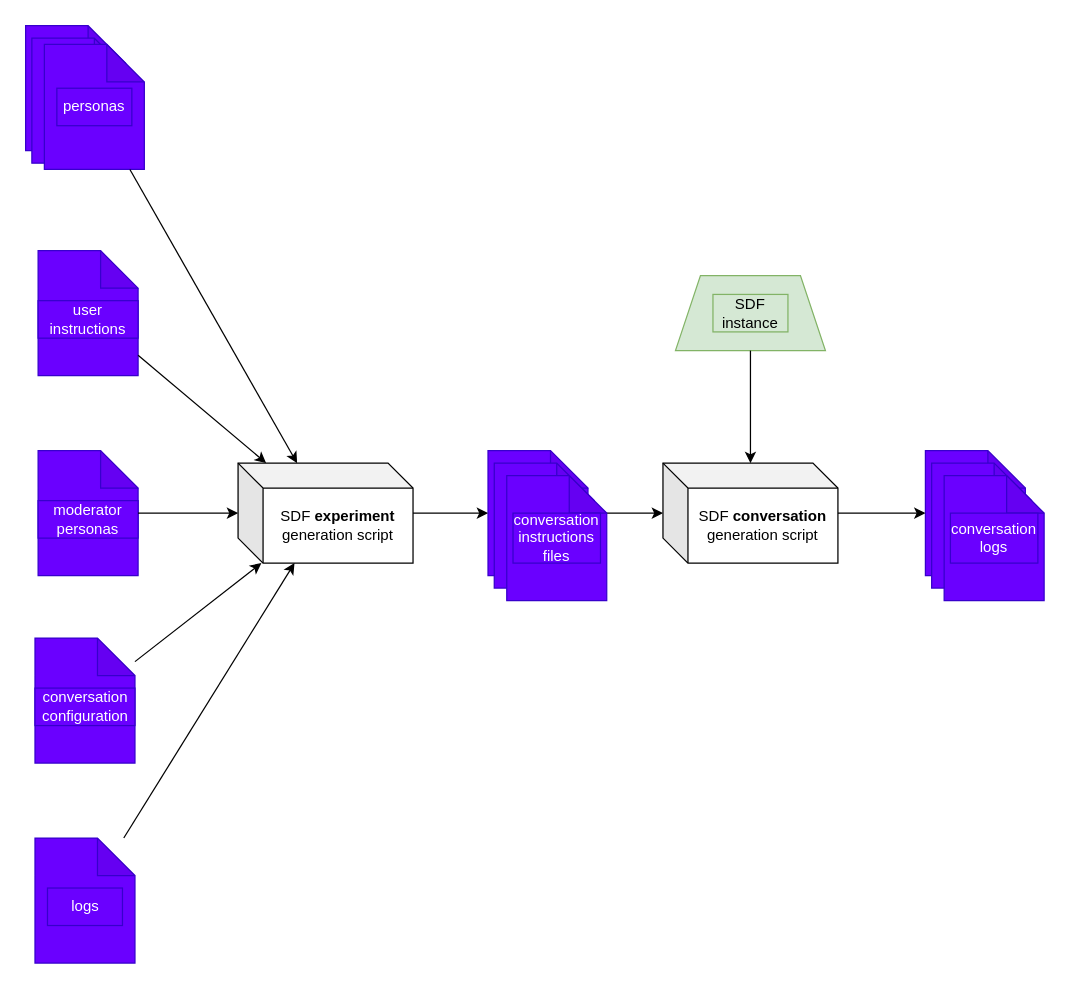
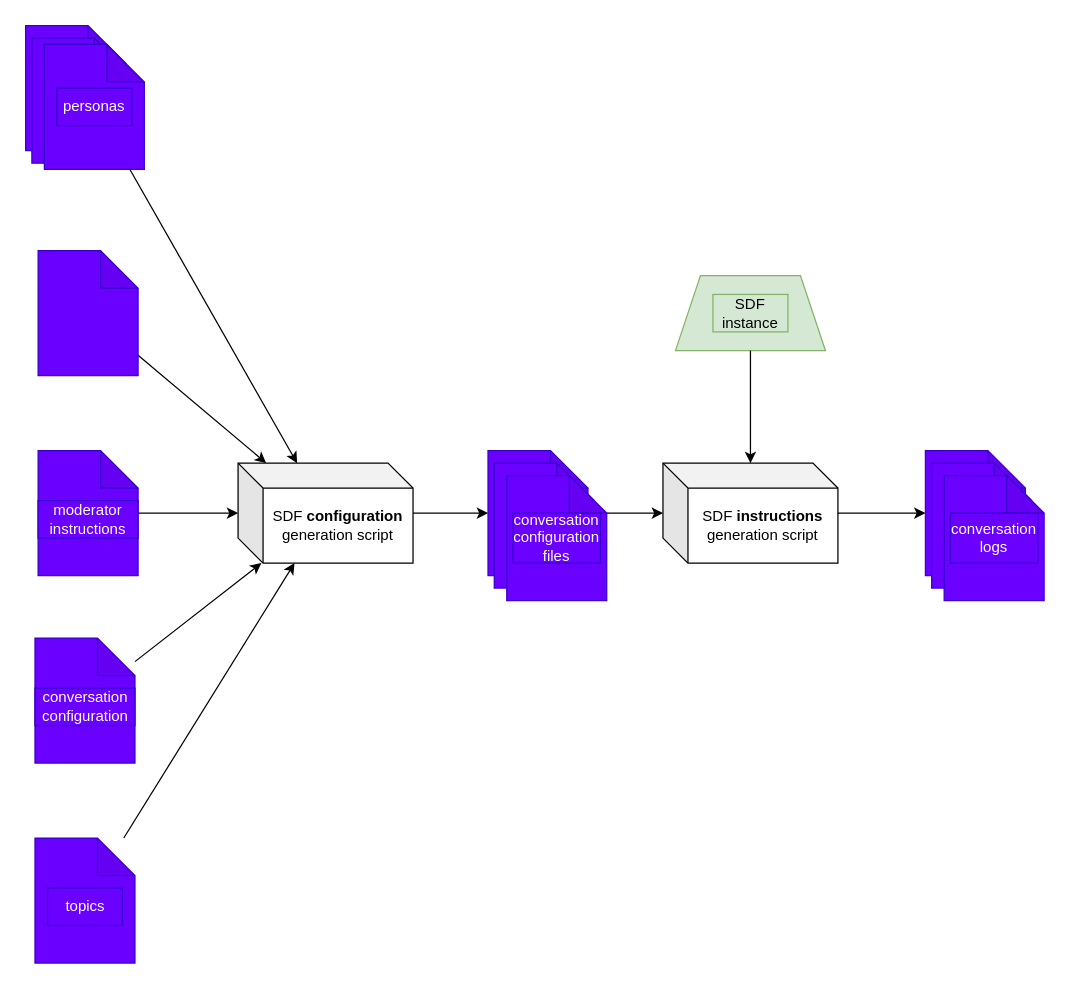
node "user instructions": removed
node "moderator personas": label "moderator personas" -> "moderator instructions"
node "SDF experiment generation script": label "SDF experiment generation script" -> "SDF configuration generation script"
node "SDF conversation generation script": label "SDF conversation generation script" -> "SDF instructions generation script"
node "conversation instructions files": label "conversation instructions files" -> "conversation configuration files"
node "logs": label "logs" -> "topics"
